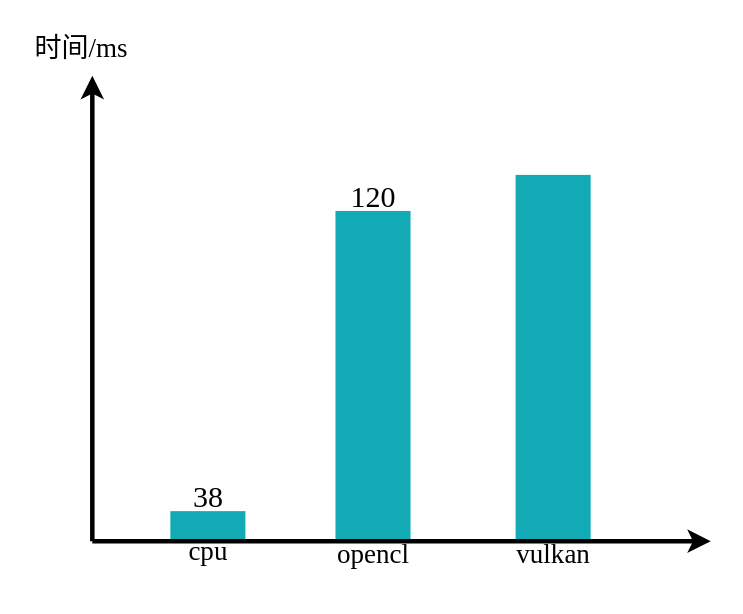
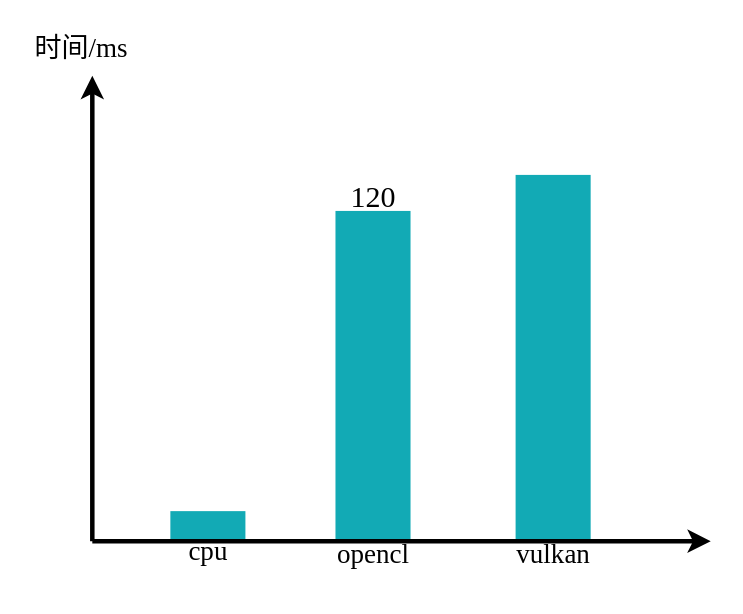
node "38": removed
